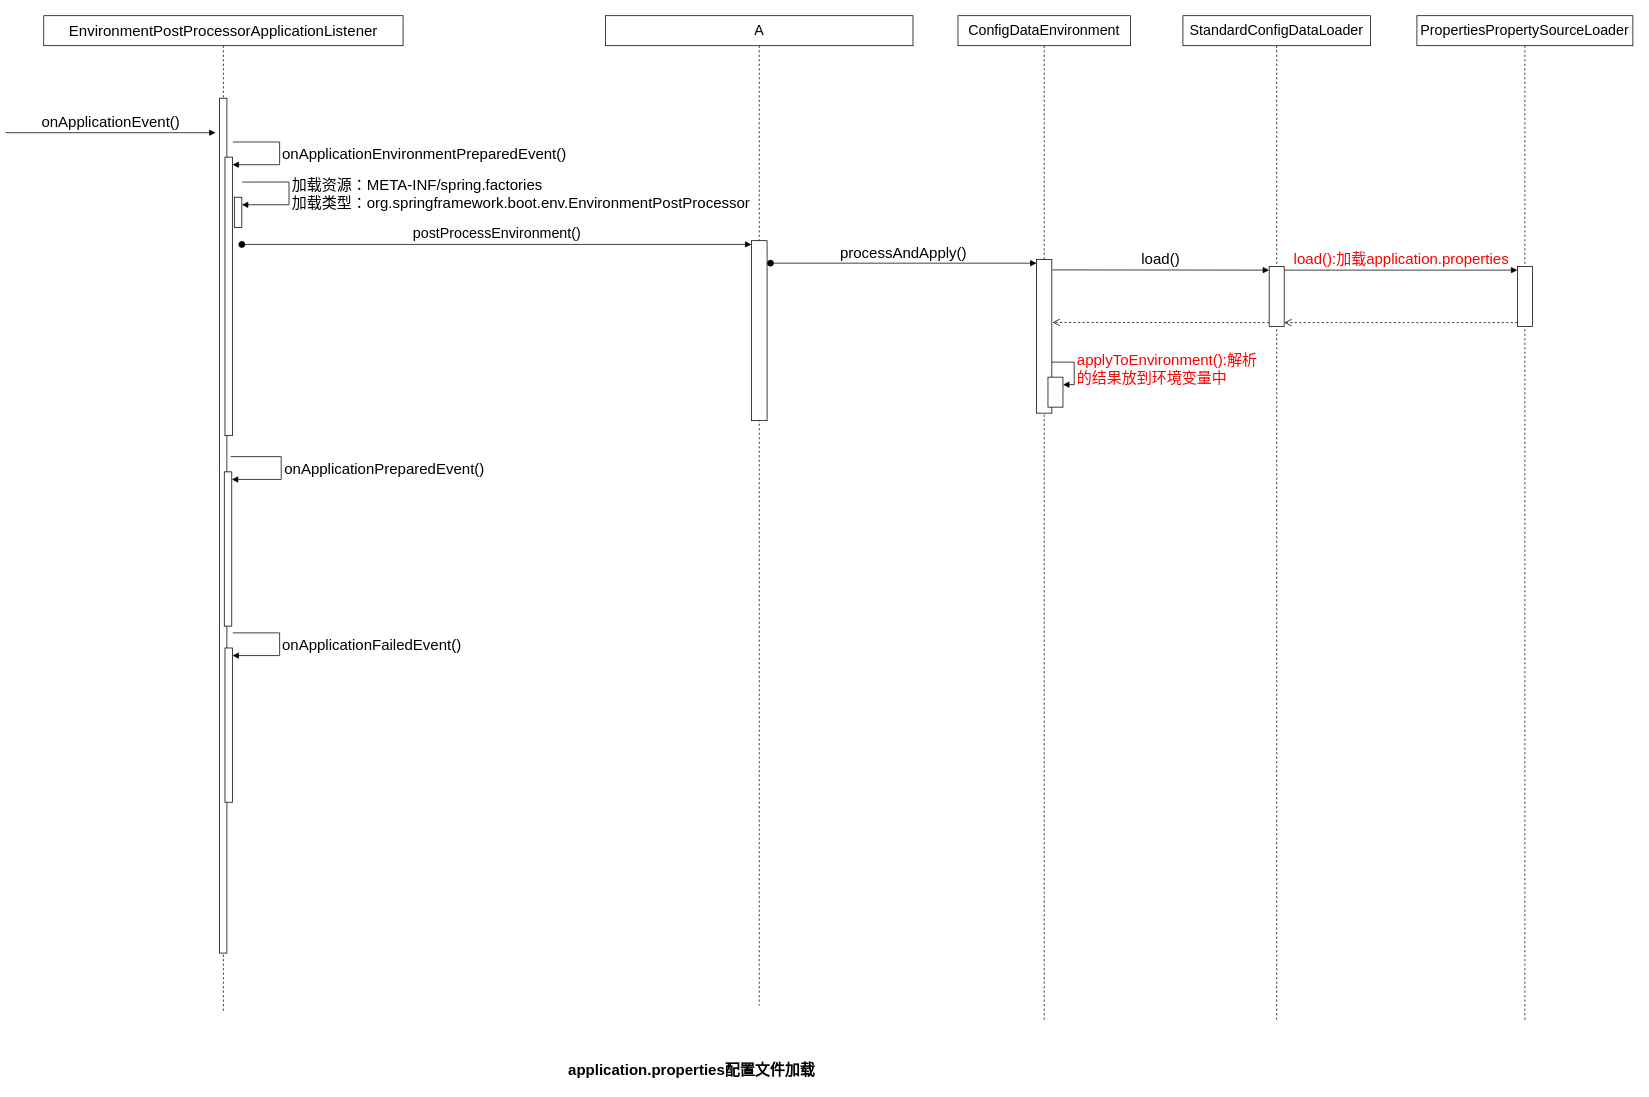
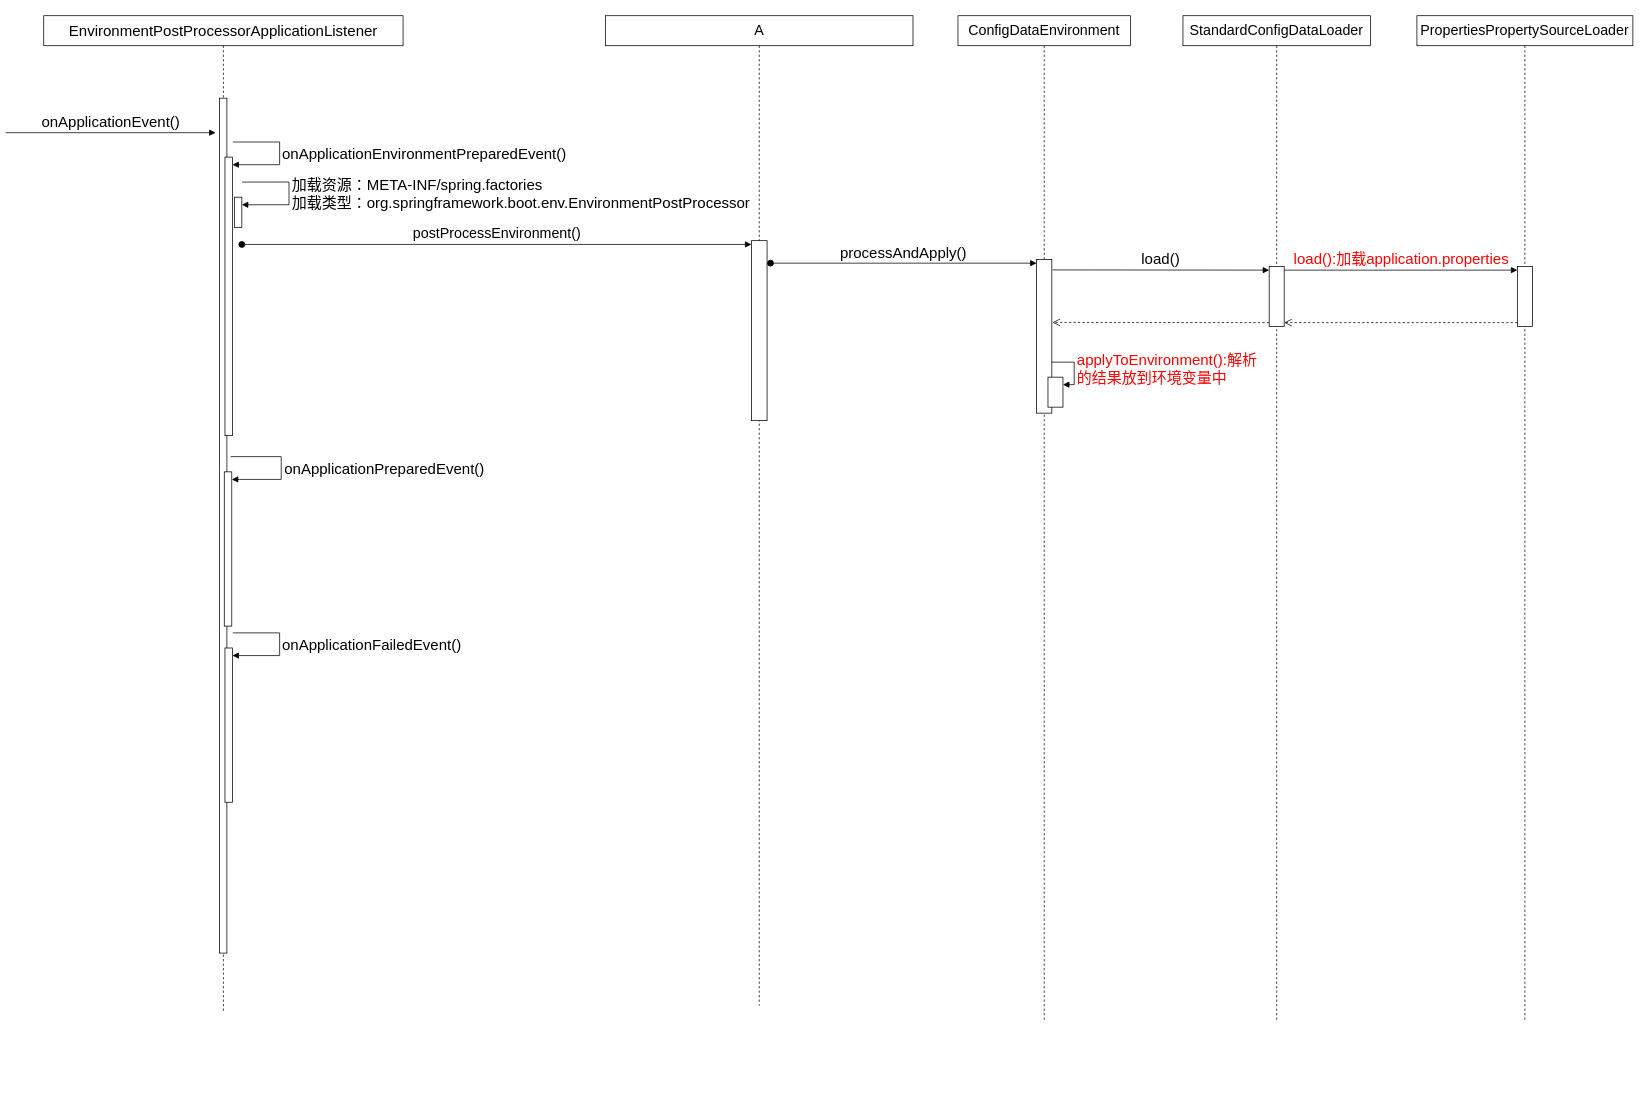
node "application.properties配置文件加载": removed
